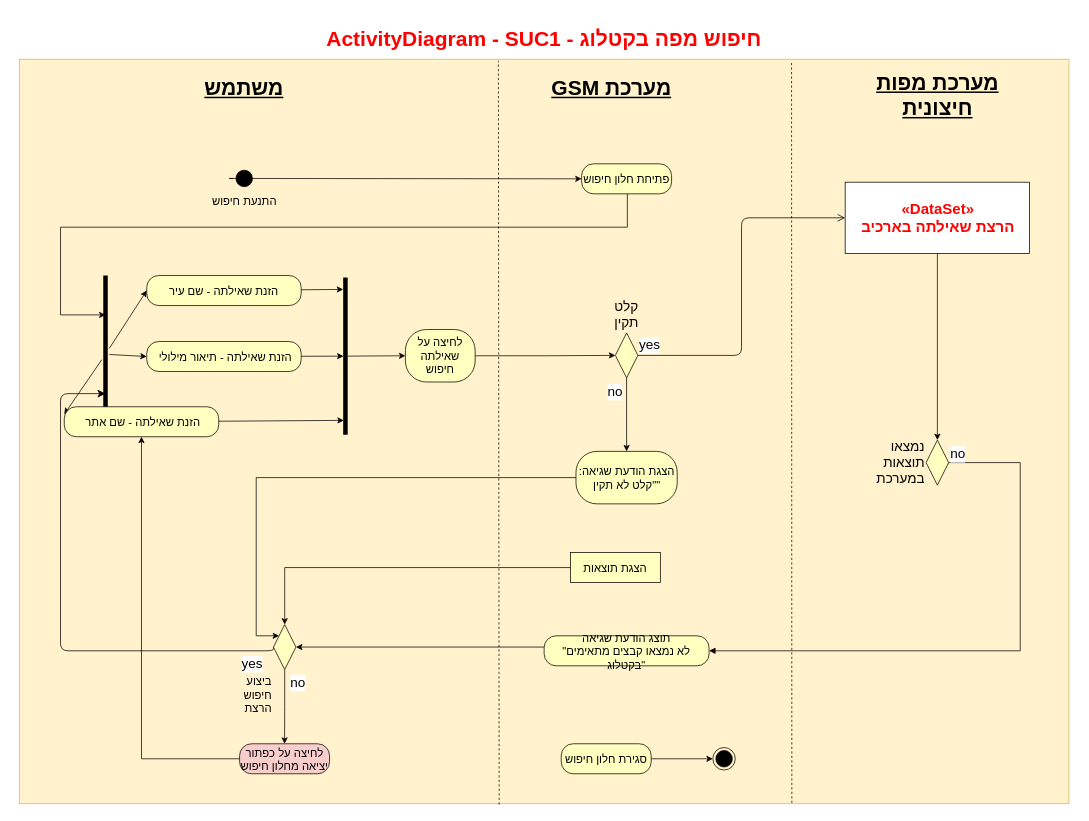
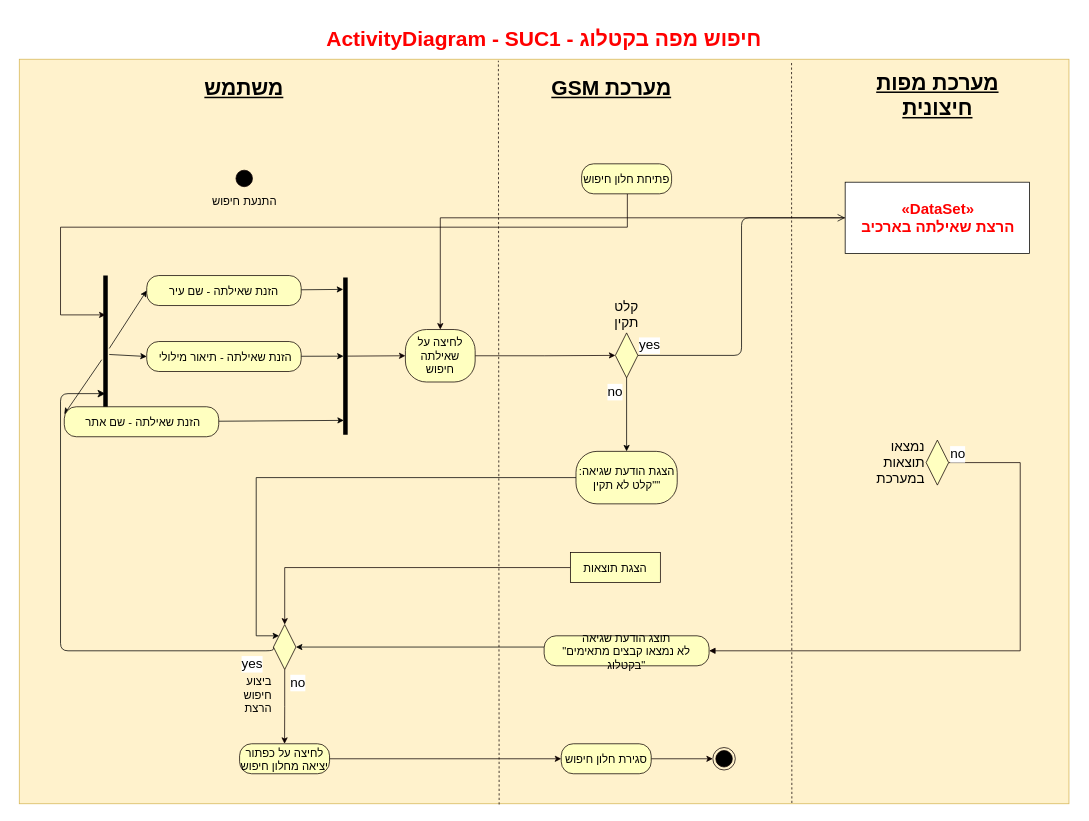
edge "התנעת חיפוש" -> "פתיחת חלון חיפוש": removed
edge "«DataSet»הרצת שאילתה בארכיב" -> "נמצאו תוצאות במערכת": now "«DataSet»הרצת שאילתה בארכיב" -> "לחיצה על שאילתה חיפוש"
edge "לחיצה על כפתור יציאה מחלון חיפוש" -> "הזנת שאילתה - שם אתר": now "לחיצה על כפתור יציאה מחלון חיפוש" -> "סגירת חלון חיפוש"
node "לחיצה על כפתור יציאה מחלון חיפוש": fillcolor #f8cecc -> #ffffc0
